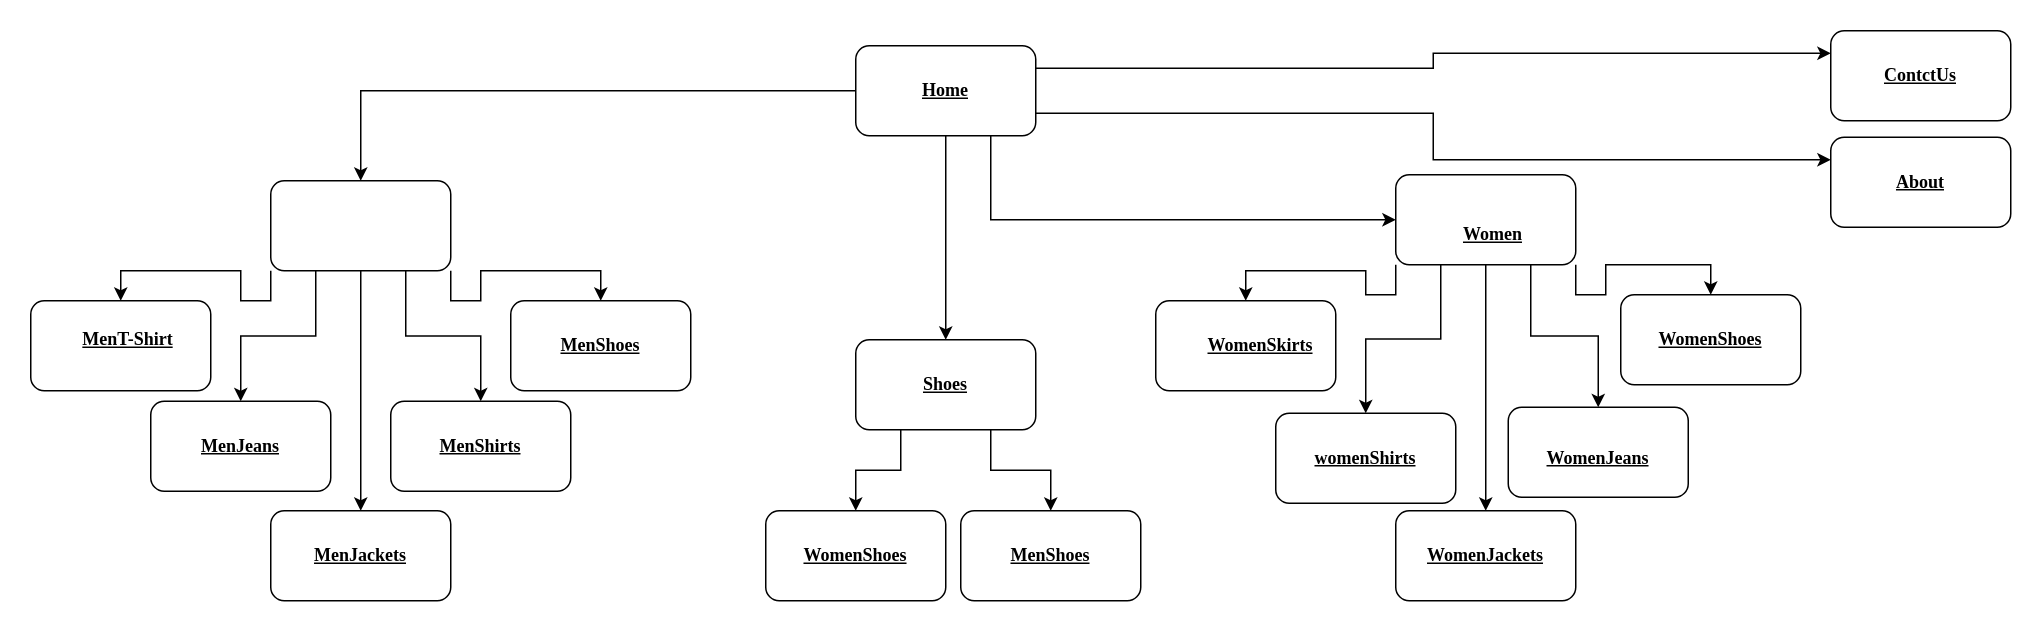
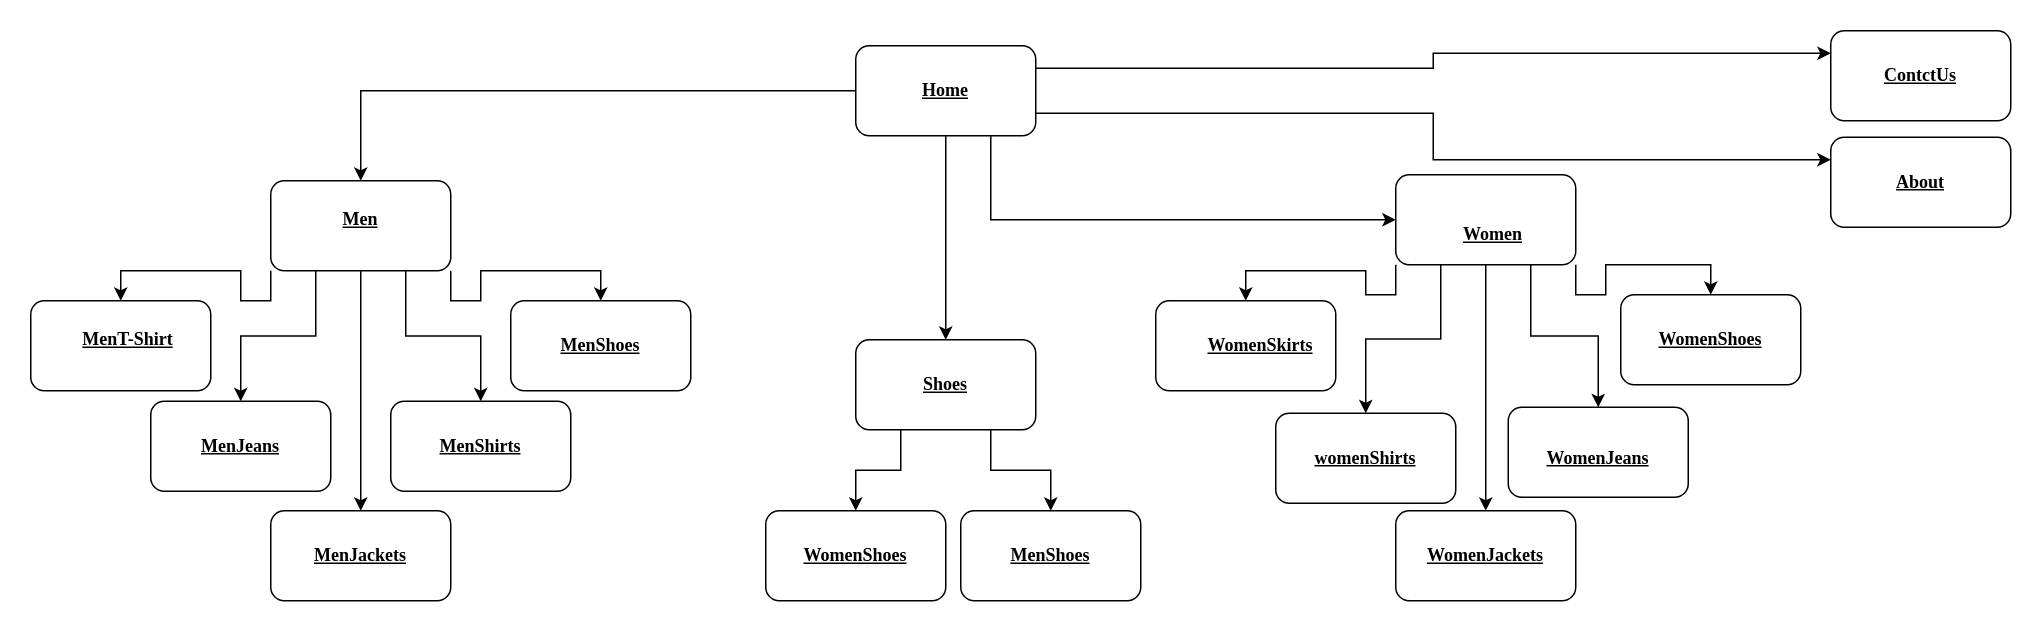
node "Men": added
